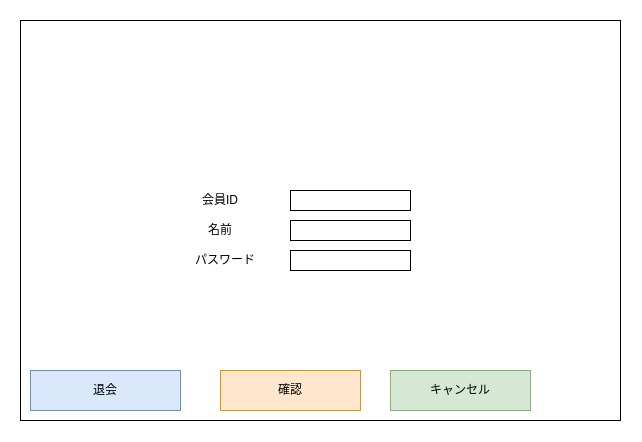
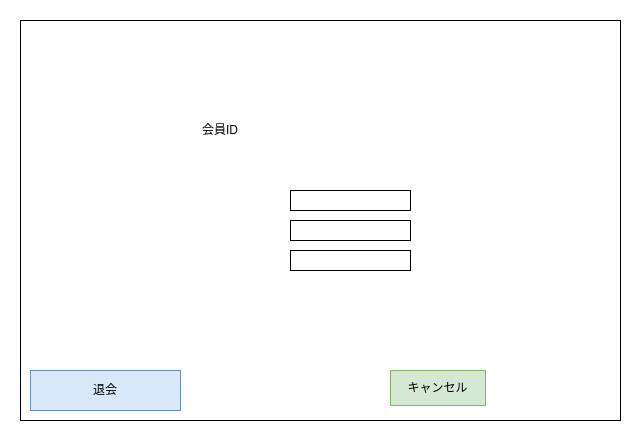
node "会員ID": moved (221, 201) -> (221, 131)
node "名前": removed
node "パスワード": removed
node "確認": removed
node "キャンセル": size 140x40 -> 95x35
